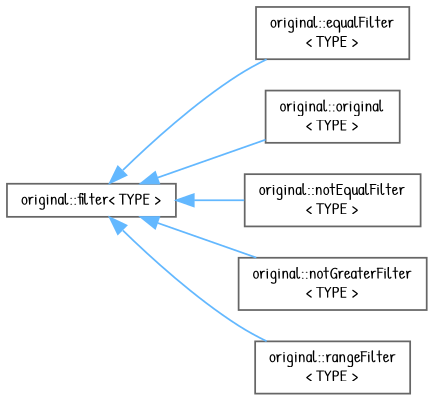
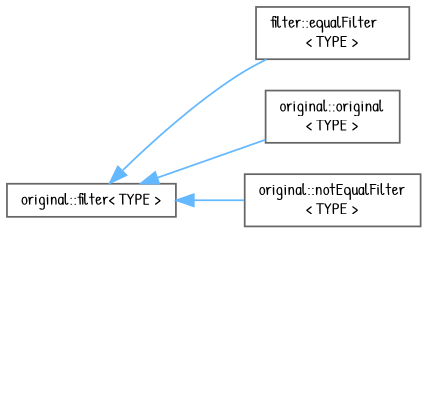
node "original::equalFilter < TYPE >": label "original::equalFilter < TYPE >" -> "filter::equalFilter < TYPE >"
node "original::notGreaterFilter < TYPE >": removed
node "original::rangeFilter < TYPE >": removed
